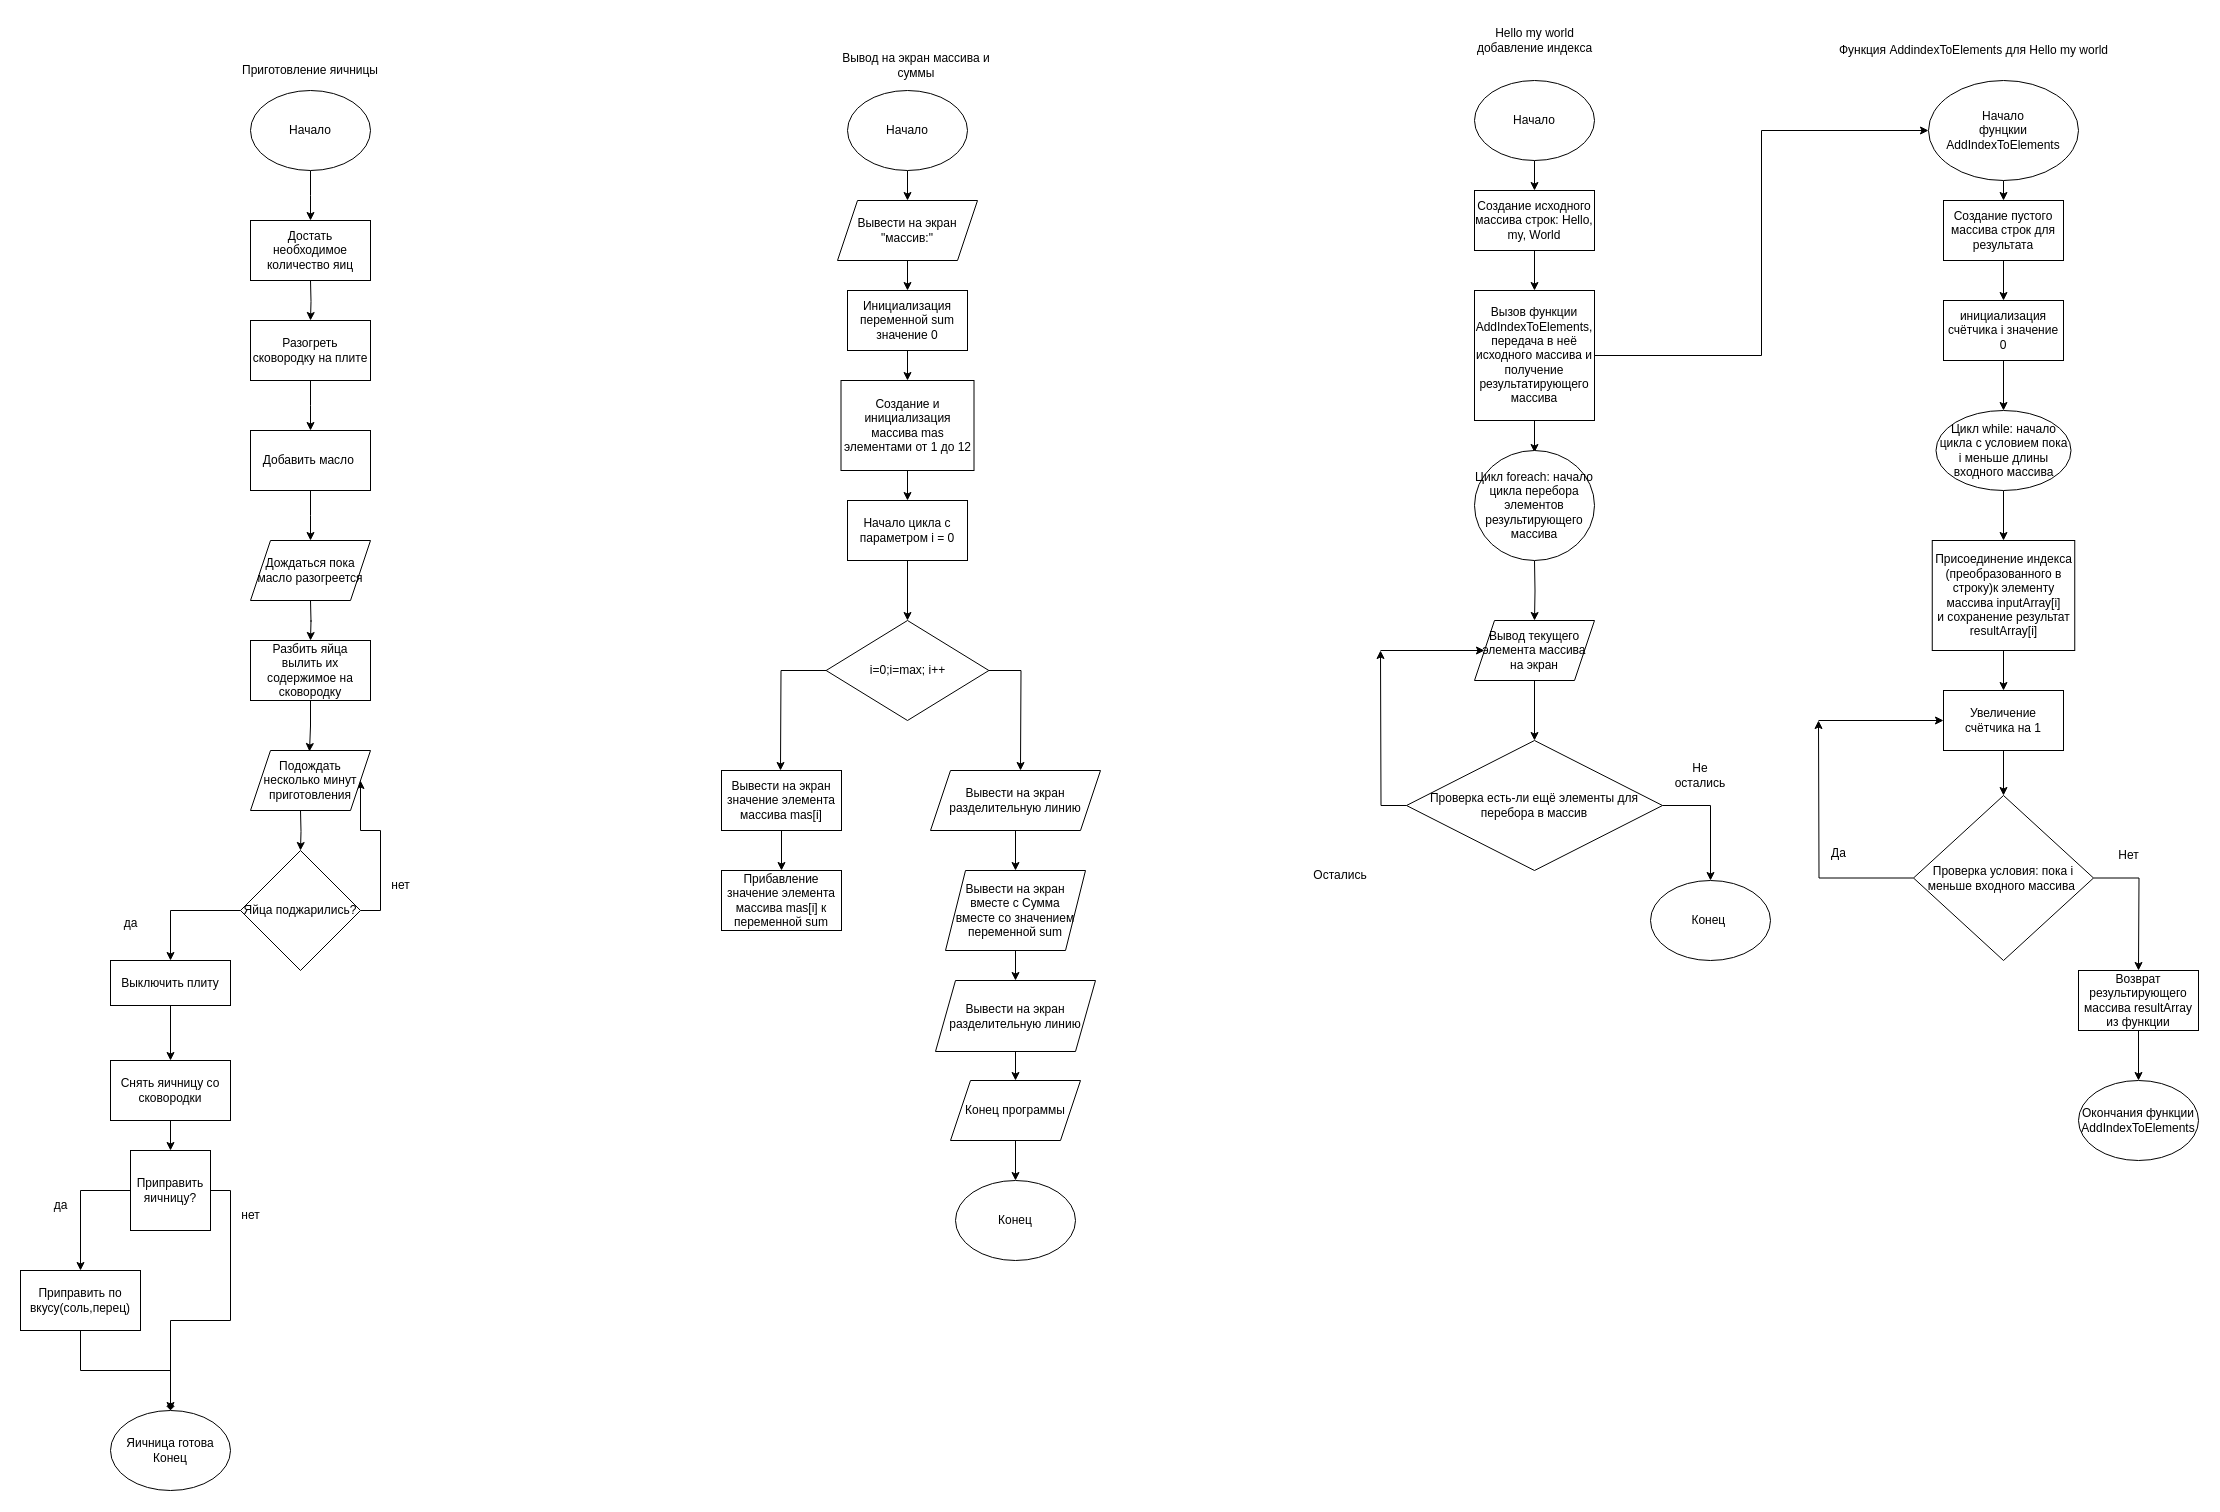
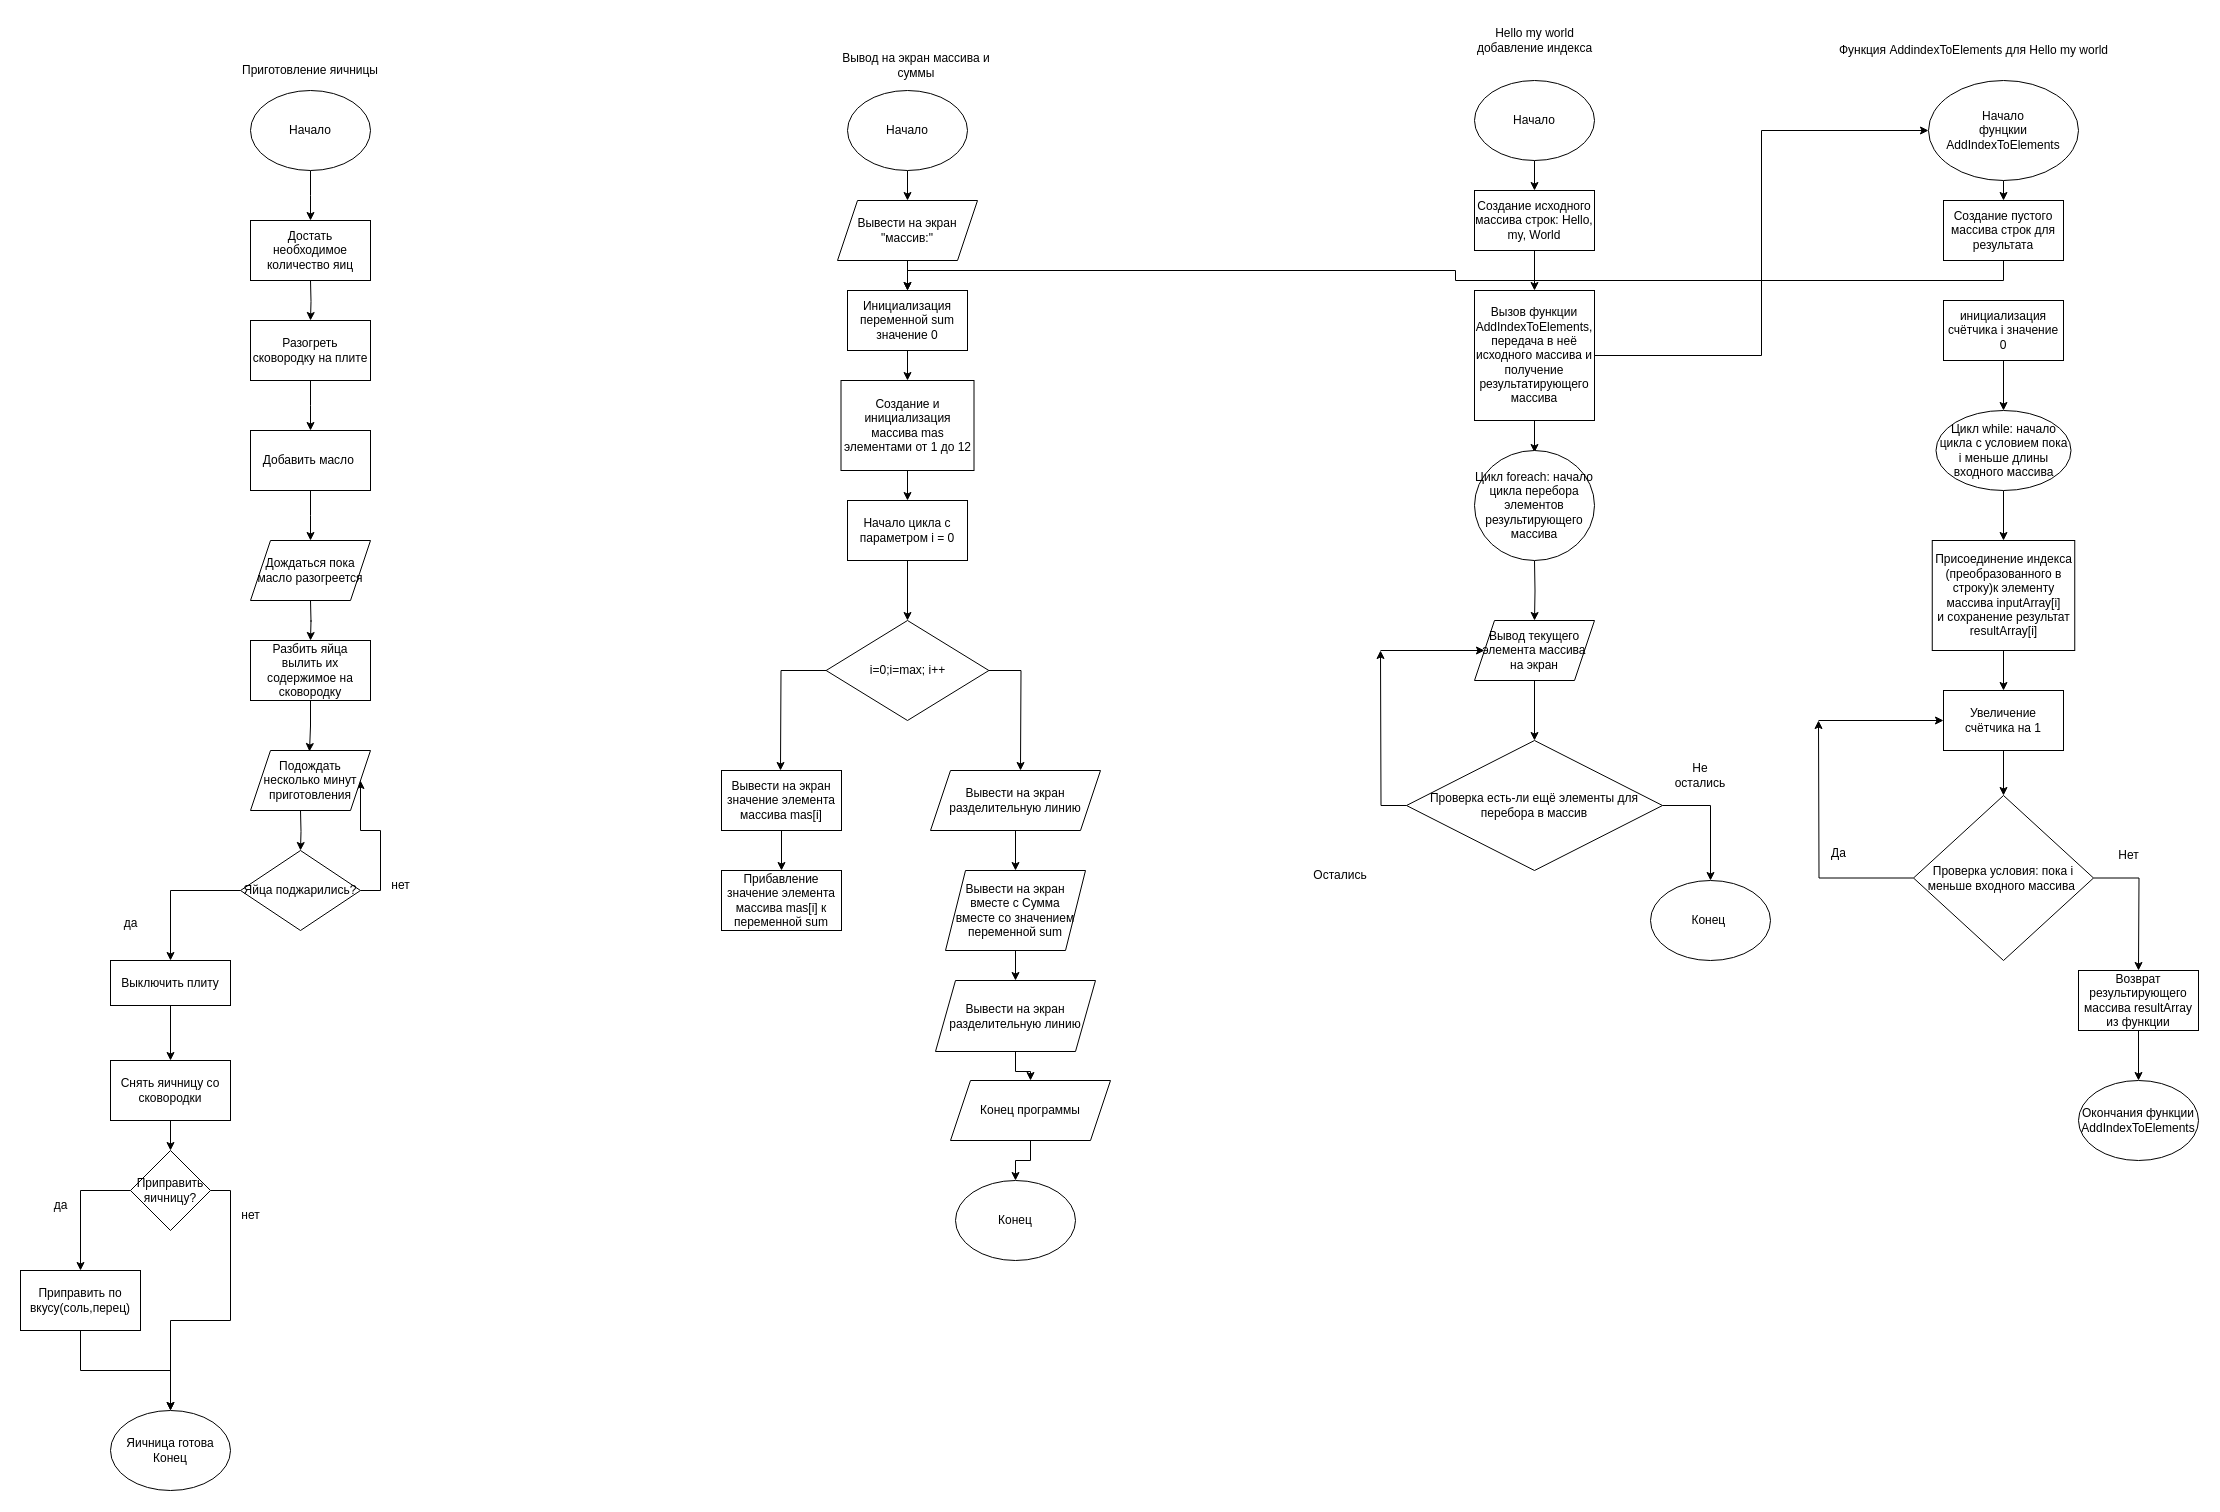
edge "Создание пустого массива строк для результата" -> "инициализация счётчика i значение 0": now "Создание пустого массива строк для результата" -> "Инициализация переменной sum значение 0"
node "Яйца поджарились?": size 120x120 -> 120x80
node "Конец программы": size 130x60 -> 160x60
node "Приправить яичницу?": shape rectangle -> diamond
edge "Приправить яичницу?" -> "Яичница готова Конец": arrowhead diamond -> classic
